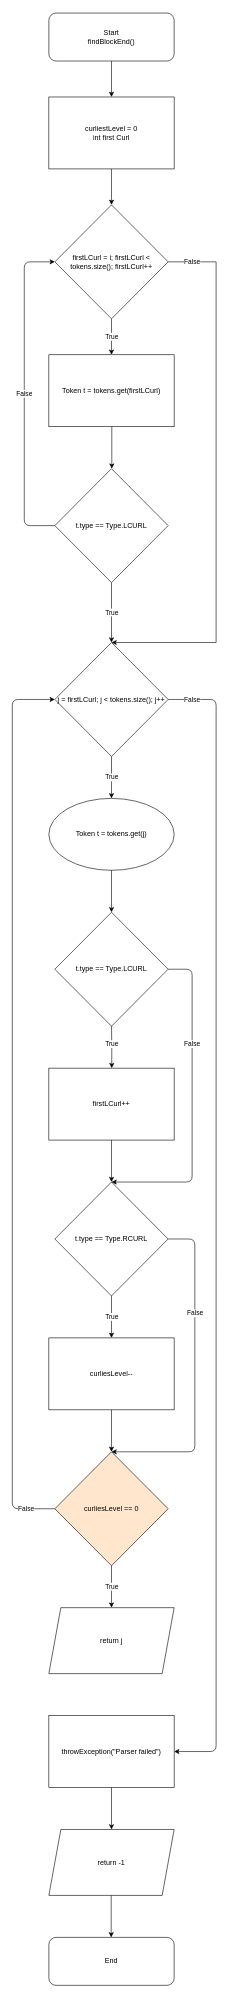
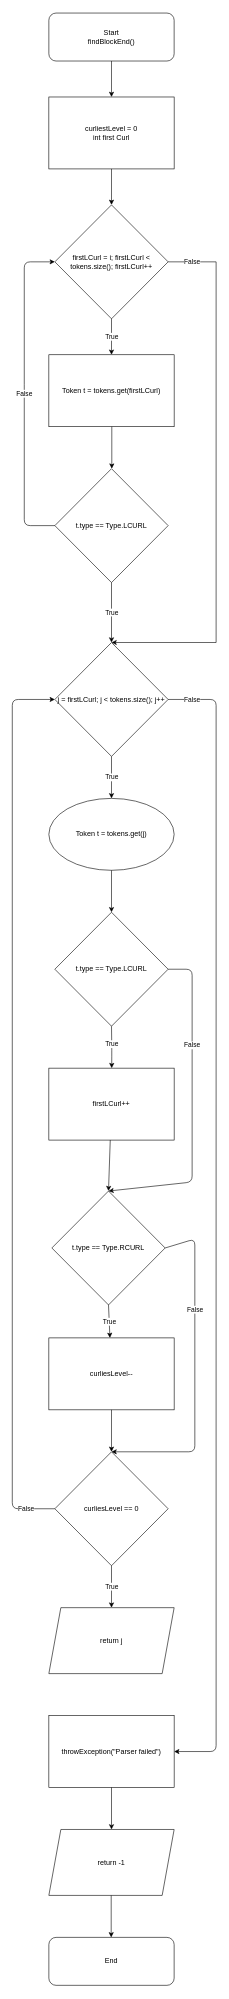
node "t.type == Type.RCURL": moved (112, 1239) -> (109, 1248)
node "curliesLevel == 0": fillcolor #ffe6cc -> #ffffff
